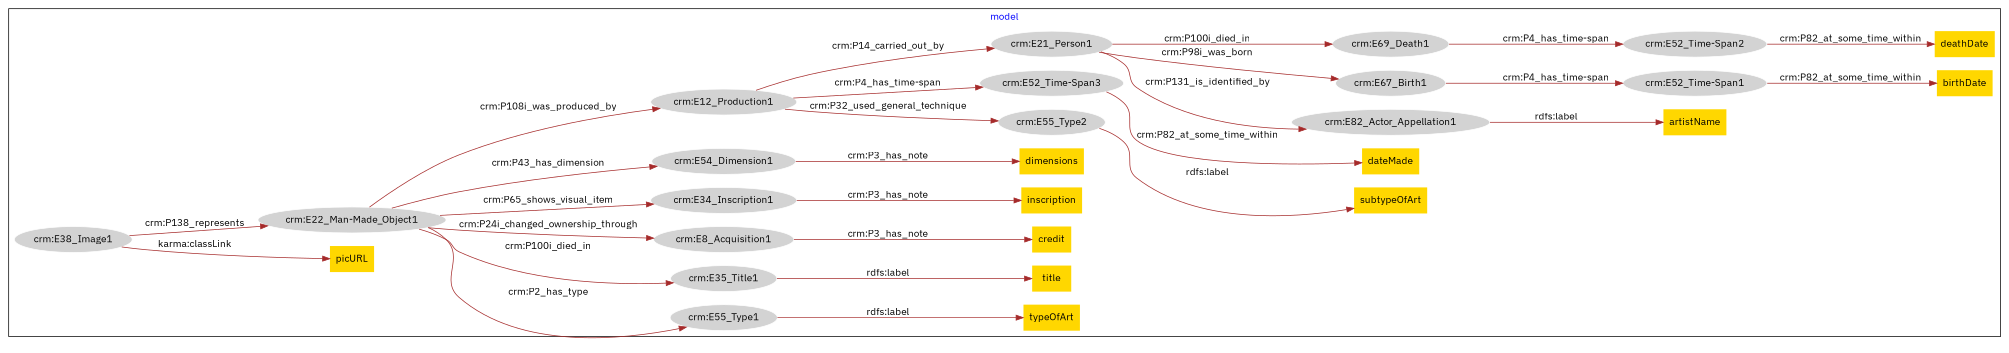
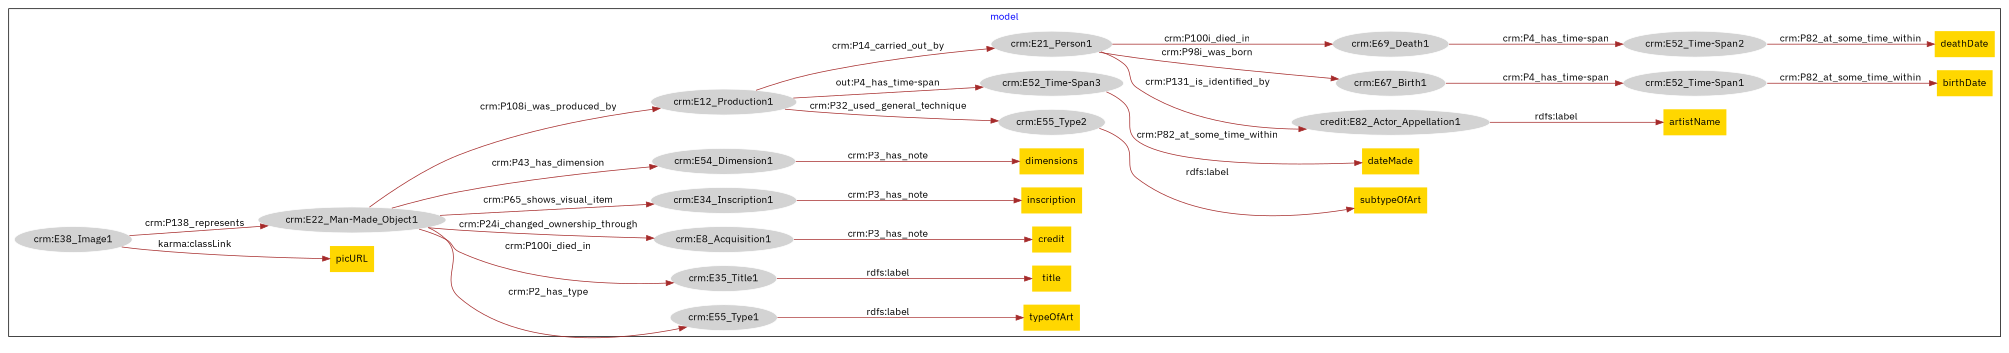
edge "crm:E12_Production1" -> "crm:E52_Time-Span3": label "crm:P4_has_time-span" -> "out:P4_has_time-span"
node "crm:E82_Actor_Appellation1": label "crm:E82_Actor_Appellation1" -> "credit:E82_Actor_Appellation1"
